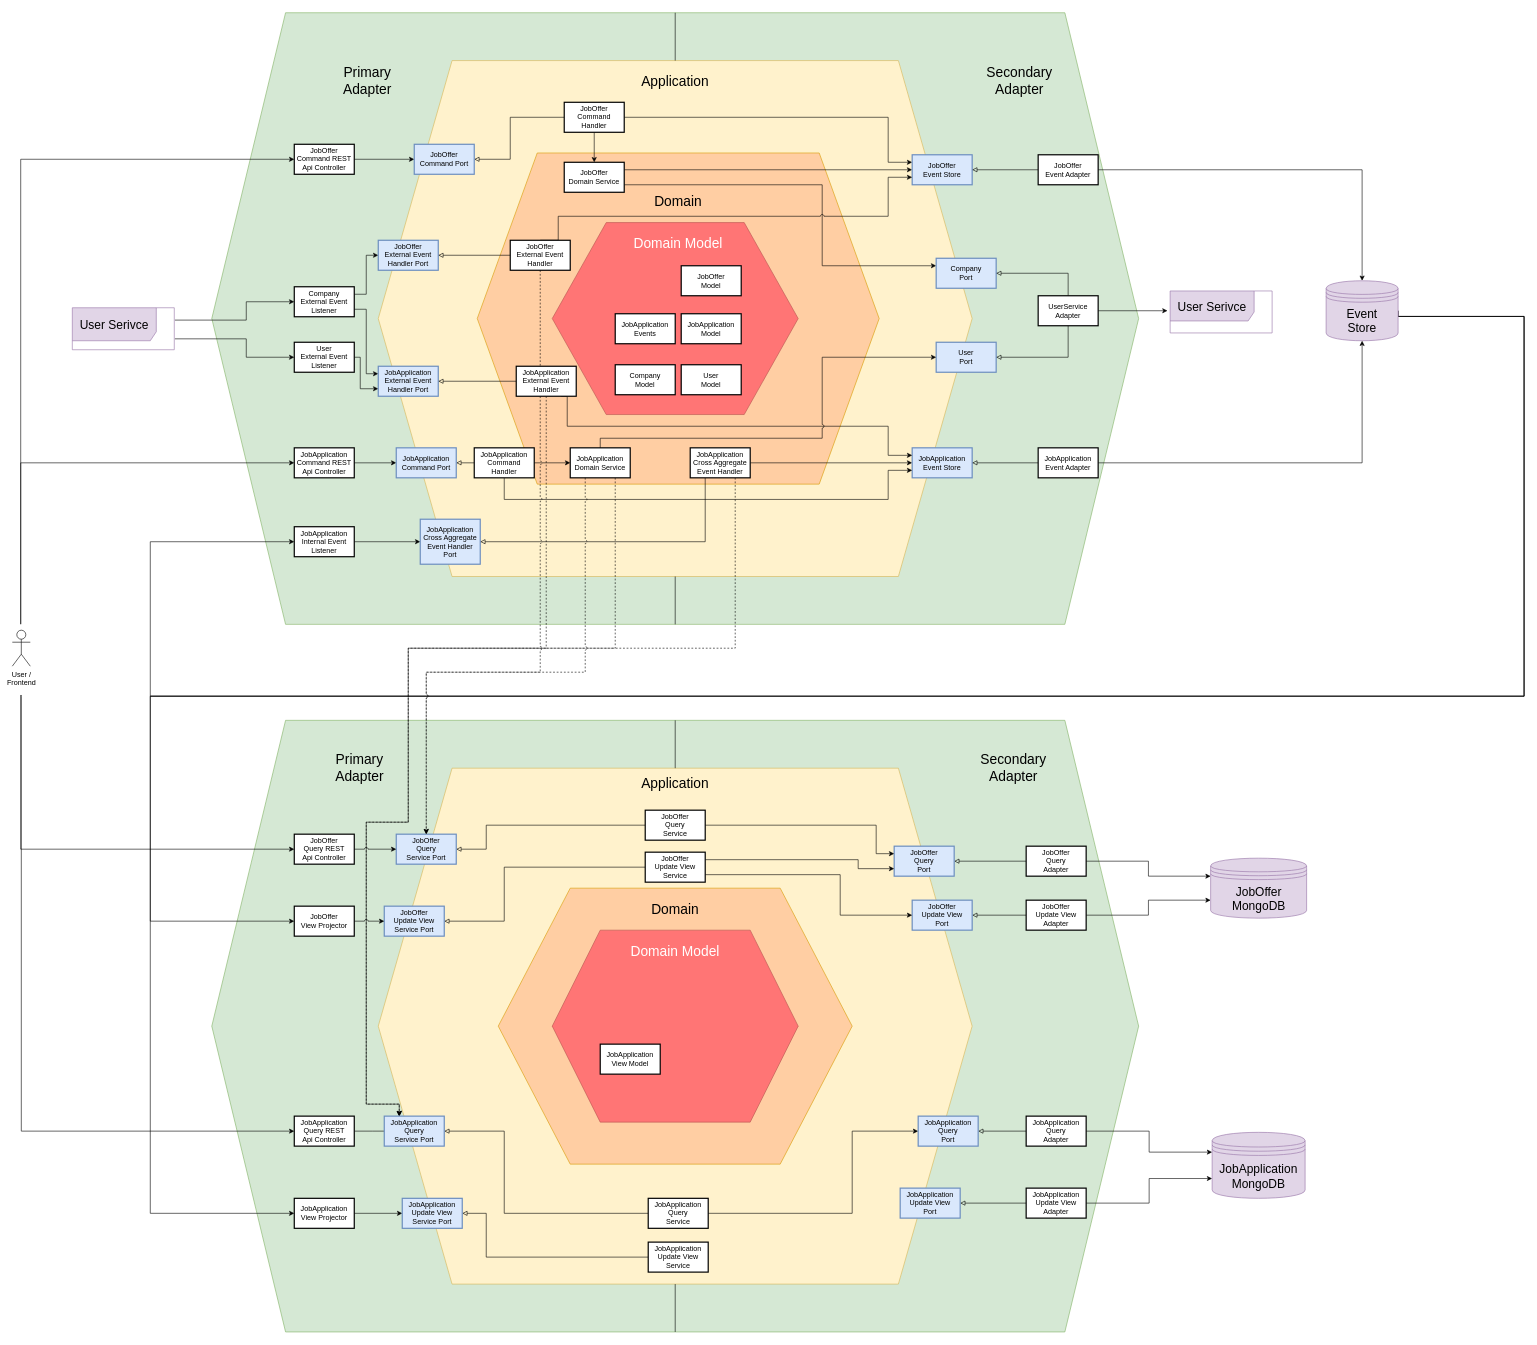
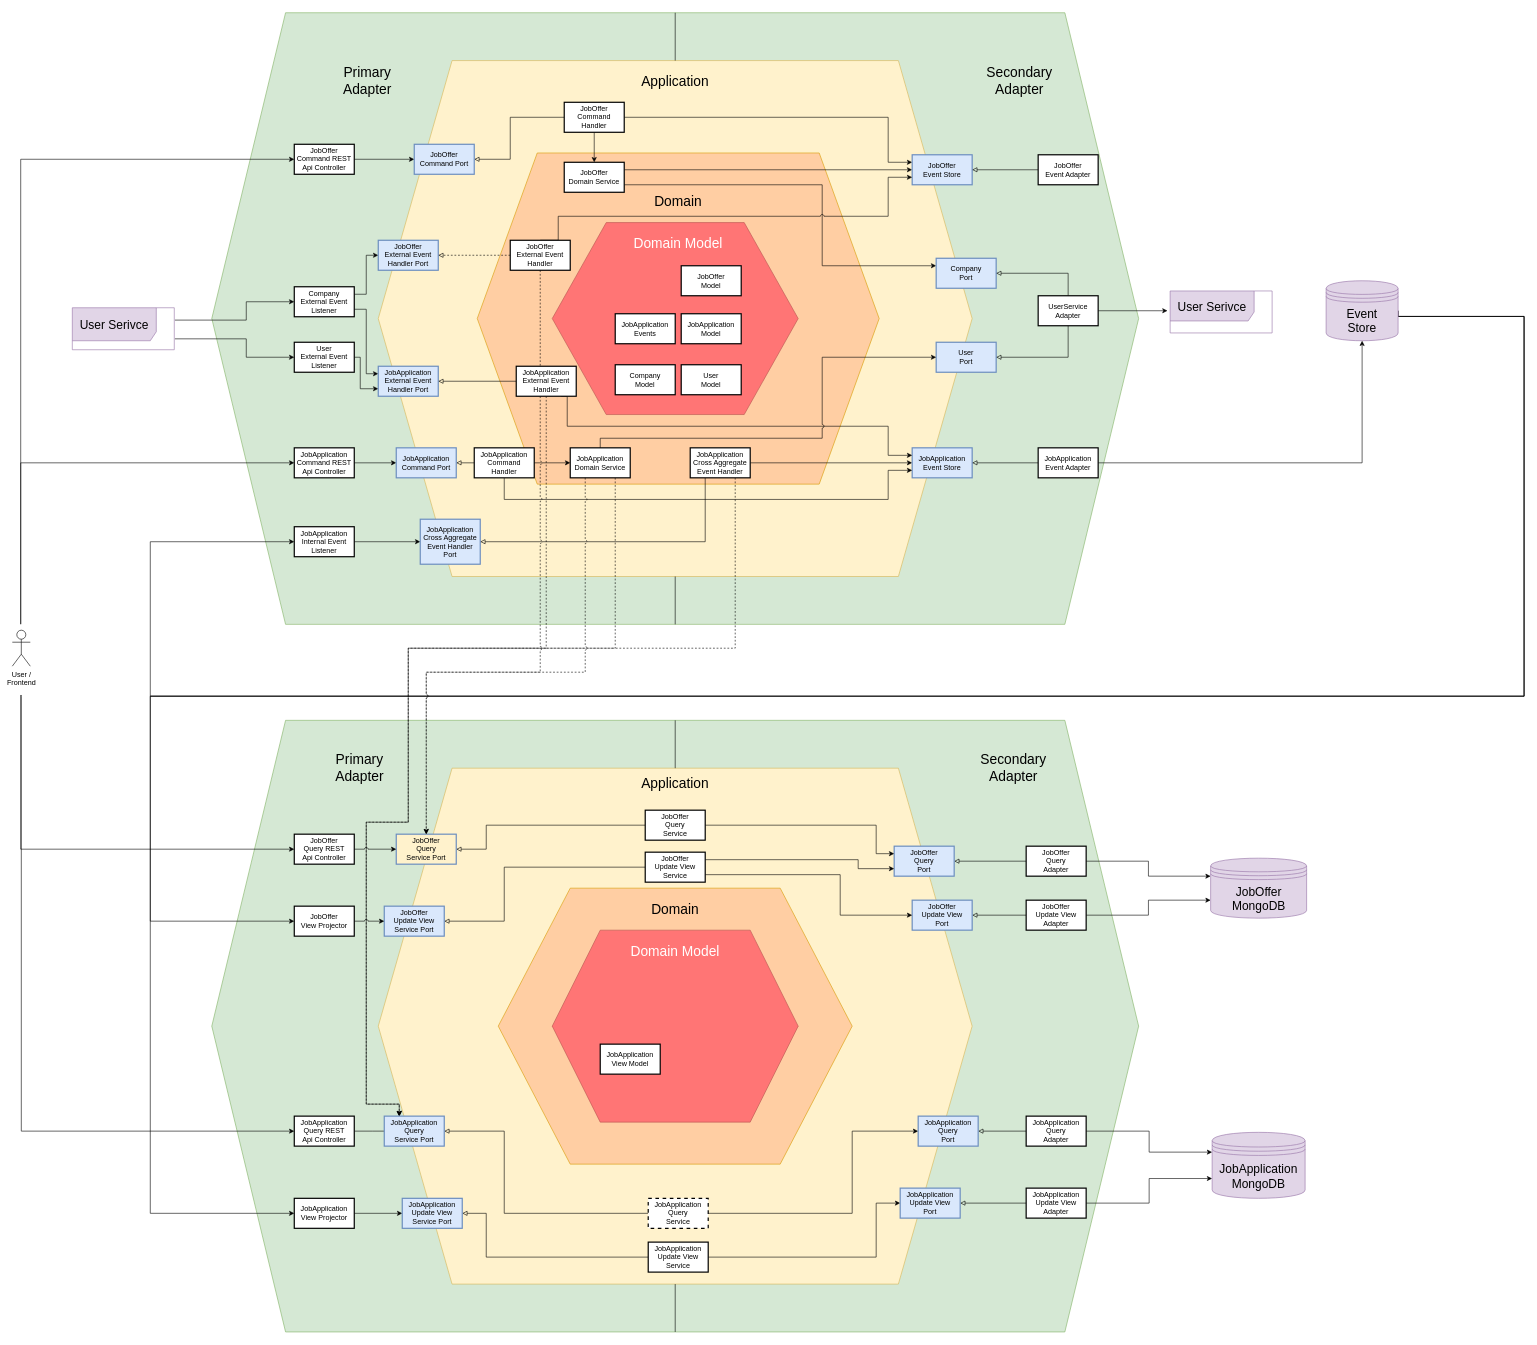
edge "JobOffer External Event Handler" -> "JobOffer External Event Handler Port": style solid -> dashed
edge "JobOffer Event Adapter" -> "EventStore": removed
node "JobOffer Query Service Port": fillcolor #dae8fc -> #fff2cc
edge "JobApplication Update View Service" -> "JobApplication Update View Port": added
node "JobApplicationQueryService": style solid -> dashed
